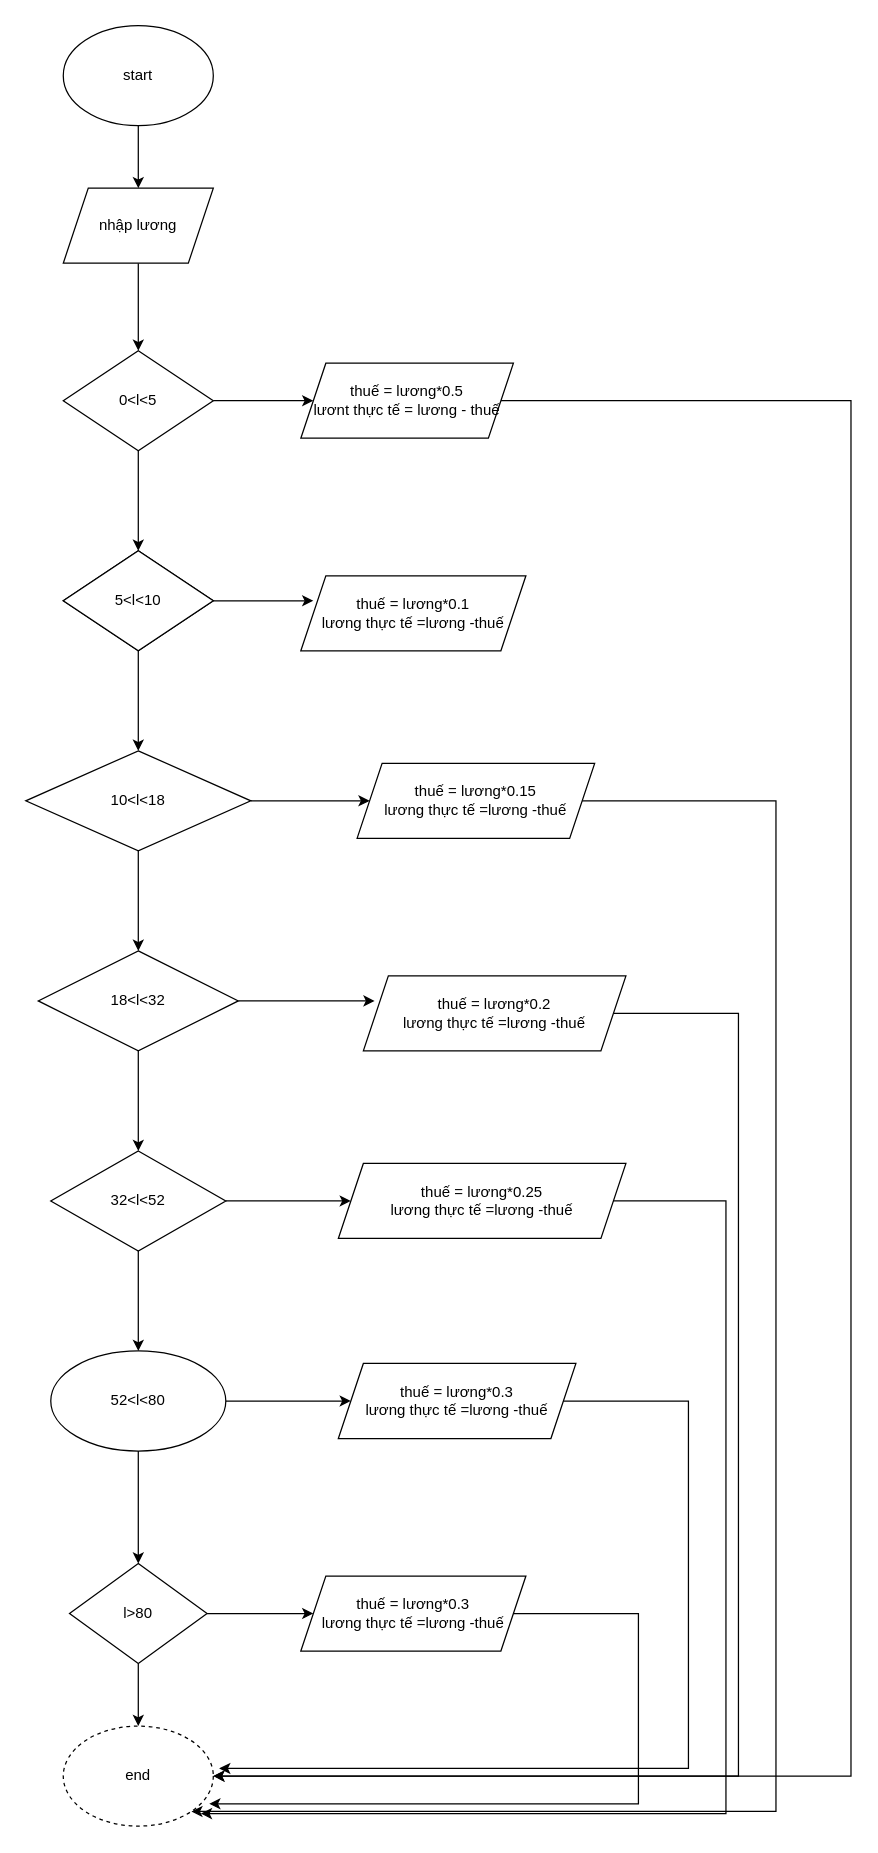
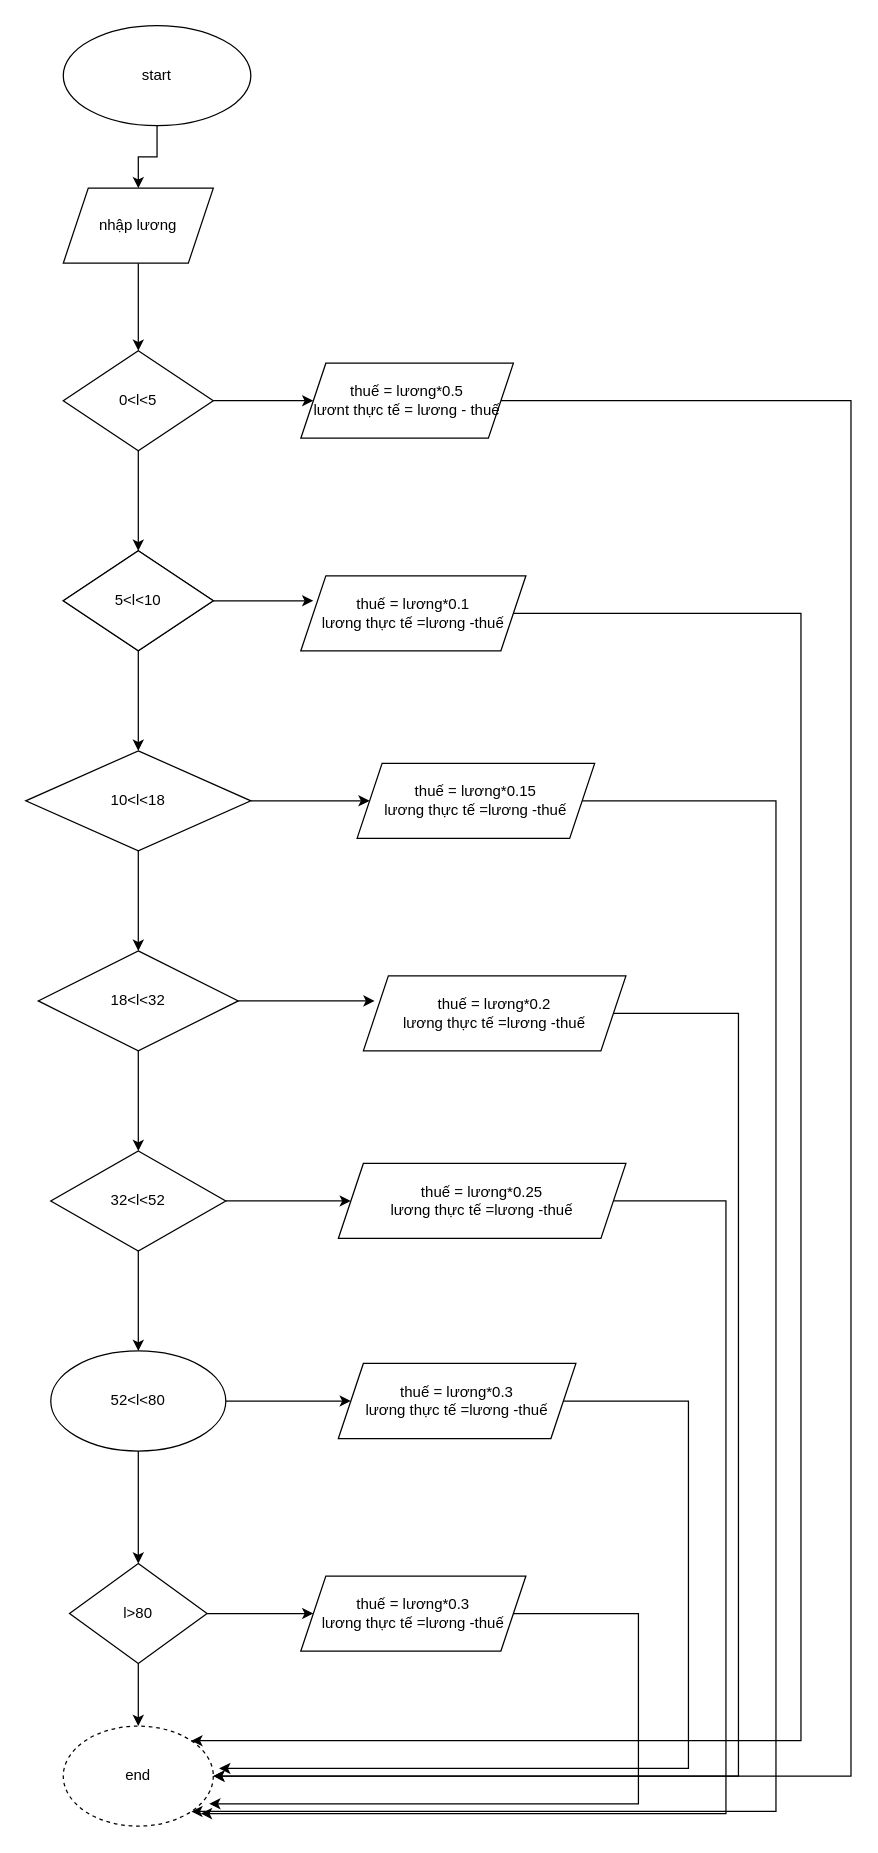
node "start": size 150x100 -> 188x100
edge "thuế = lương*0.1 lương thực tế =lương -thuế" -> "end": added
